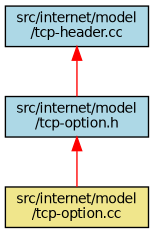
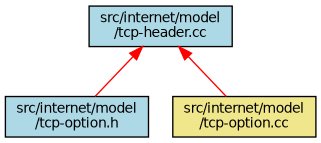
edge "src/internet/model /tcp-option.cc" -> "src/internet/model /tcp-option.h": now "src/internet/model /tcp-option.cc" -> "src/internet/model /tcp-header.cc"
